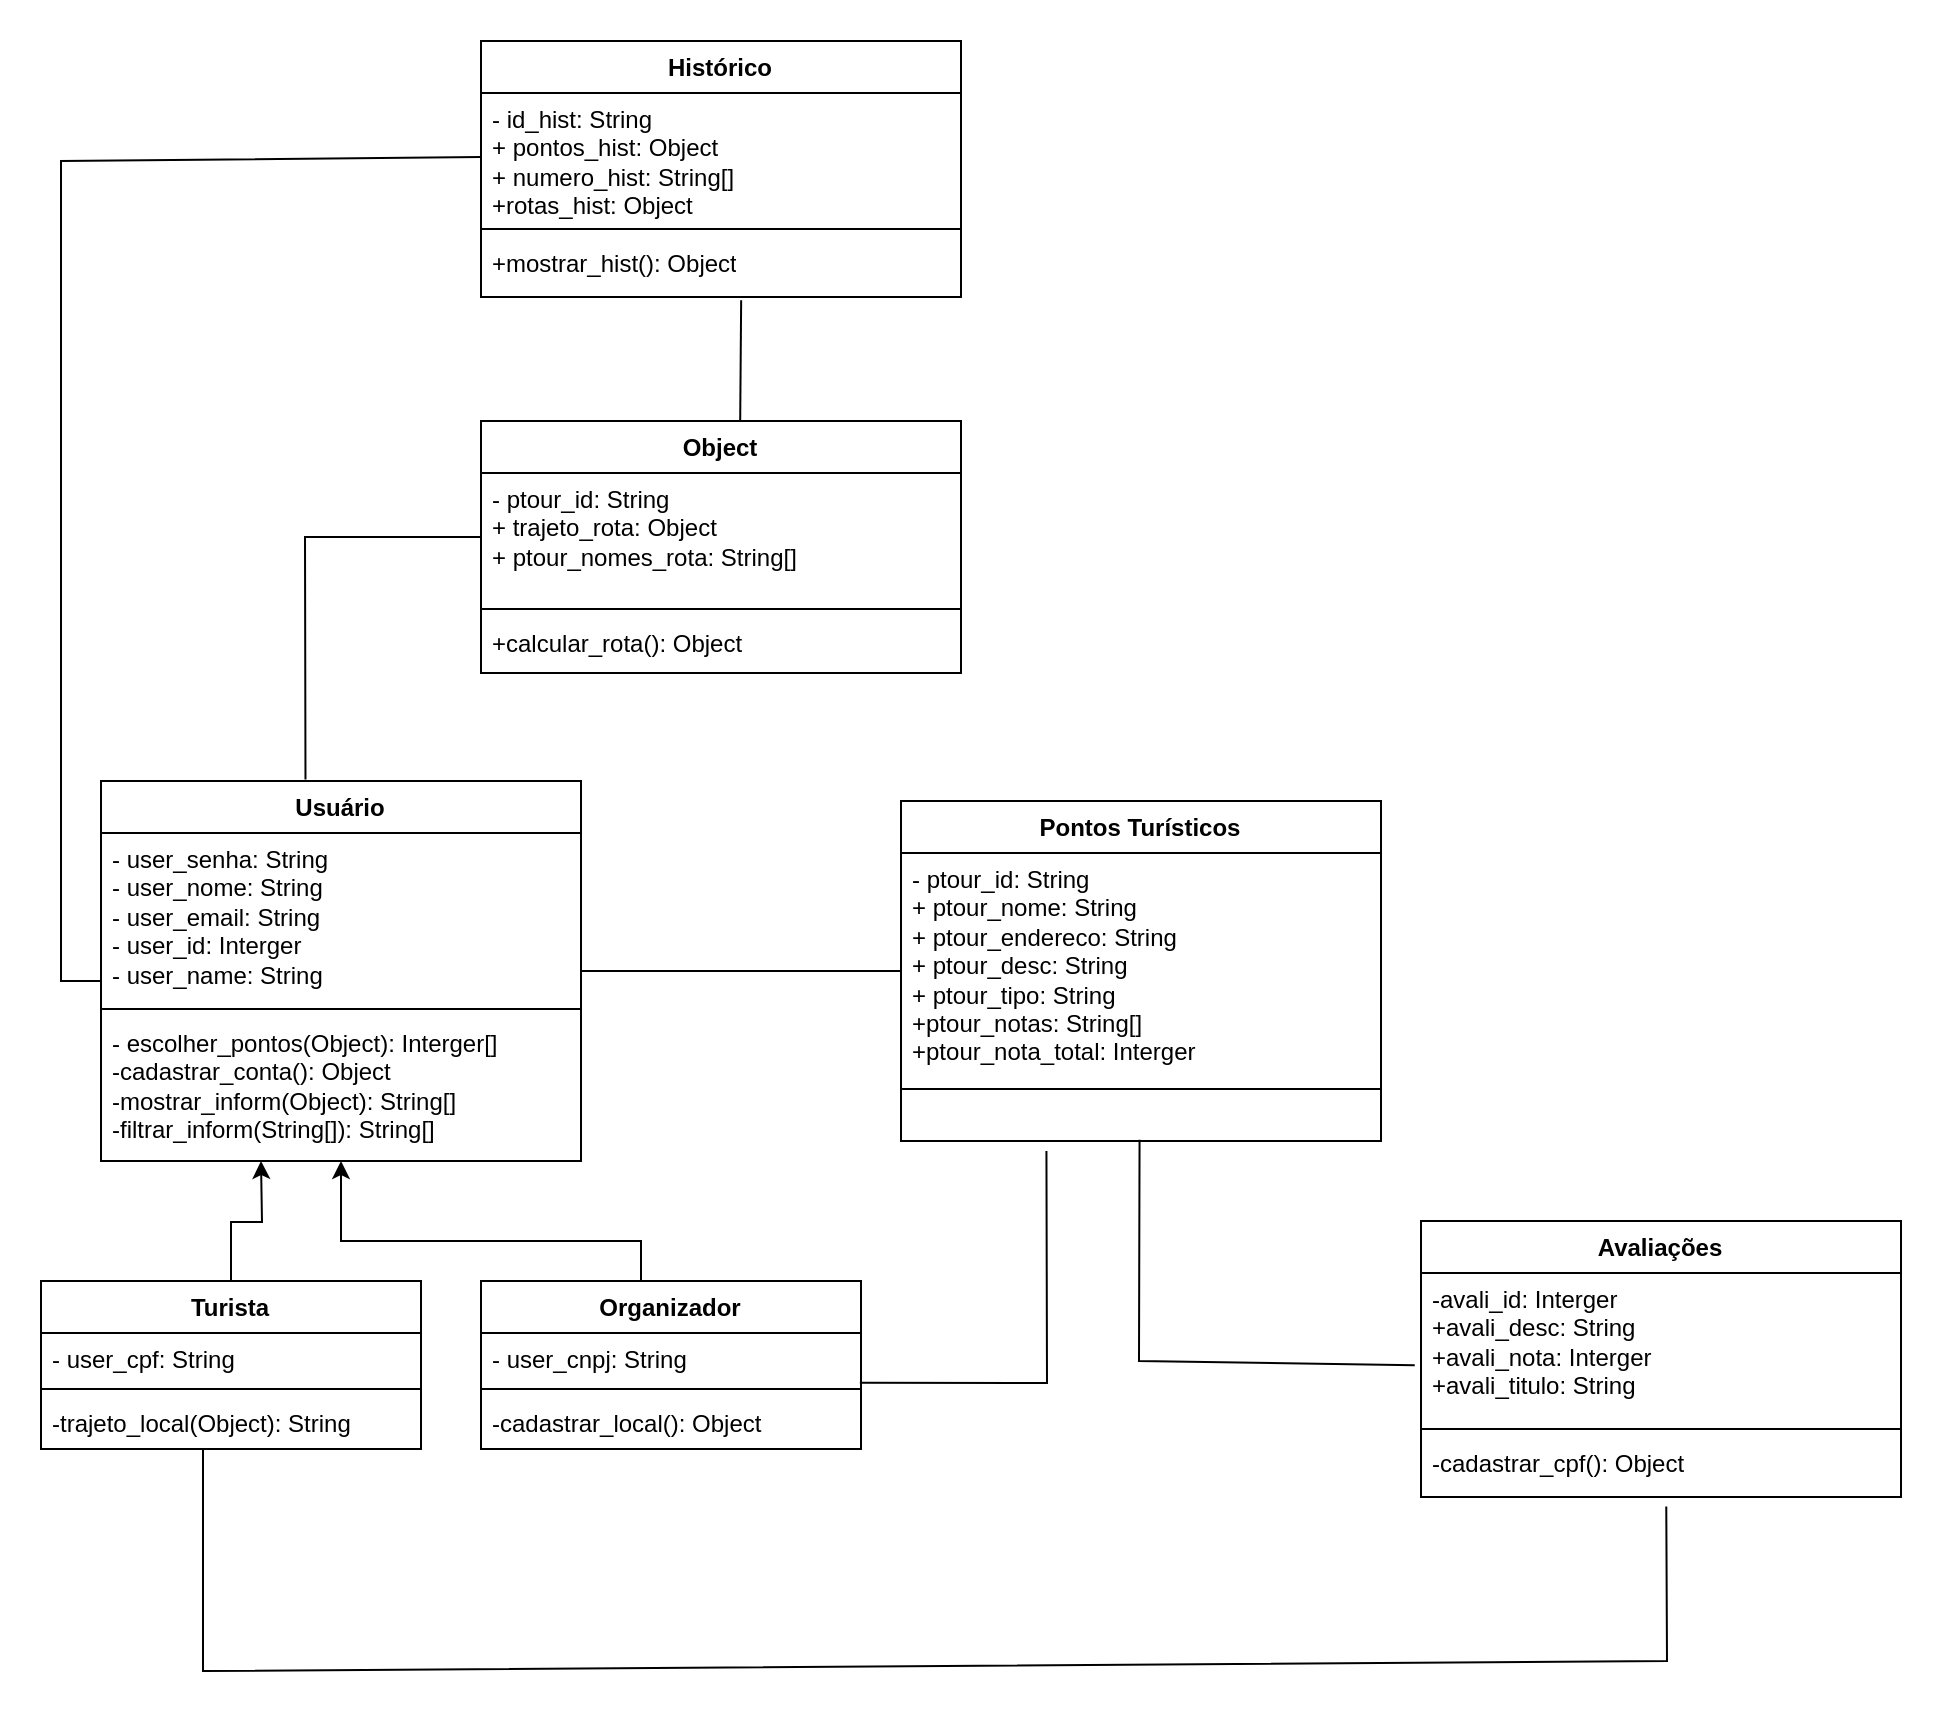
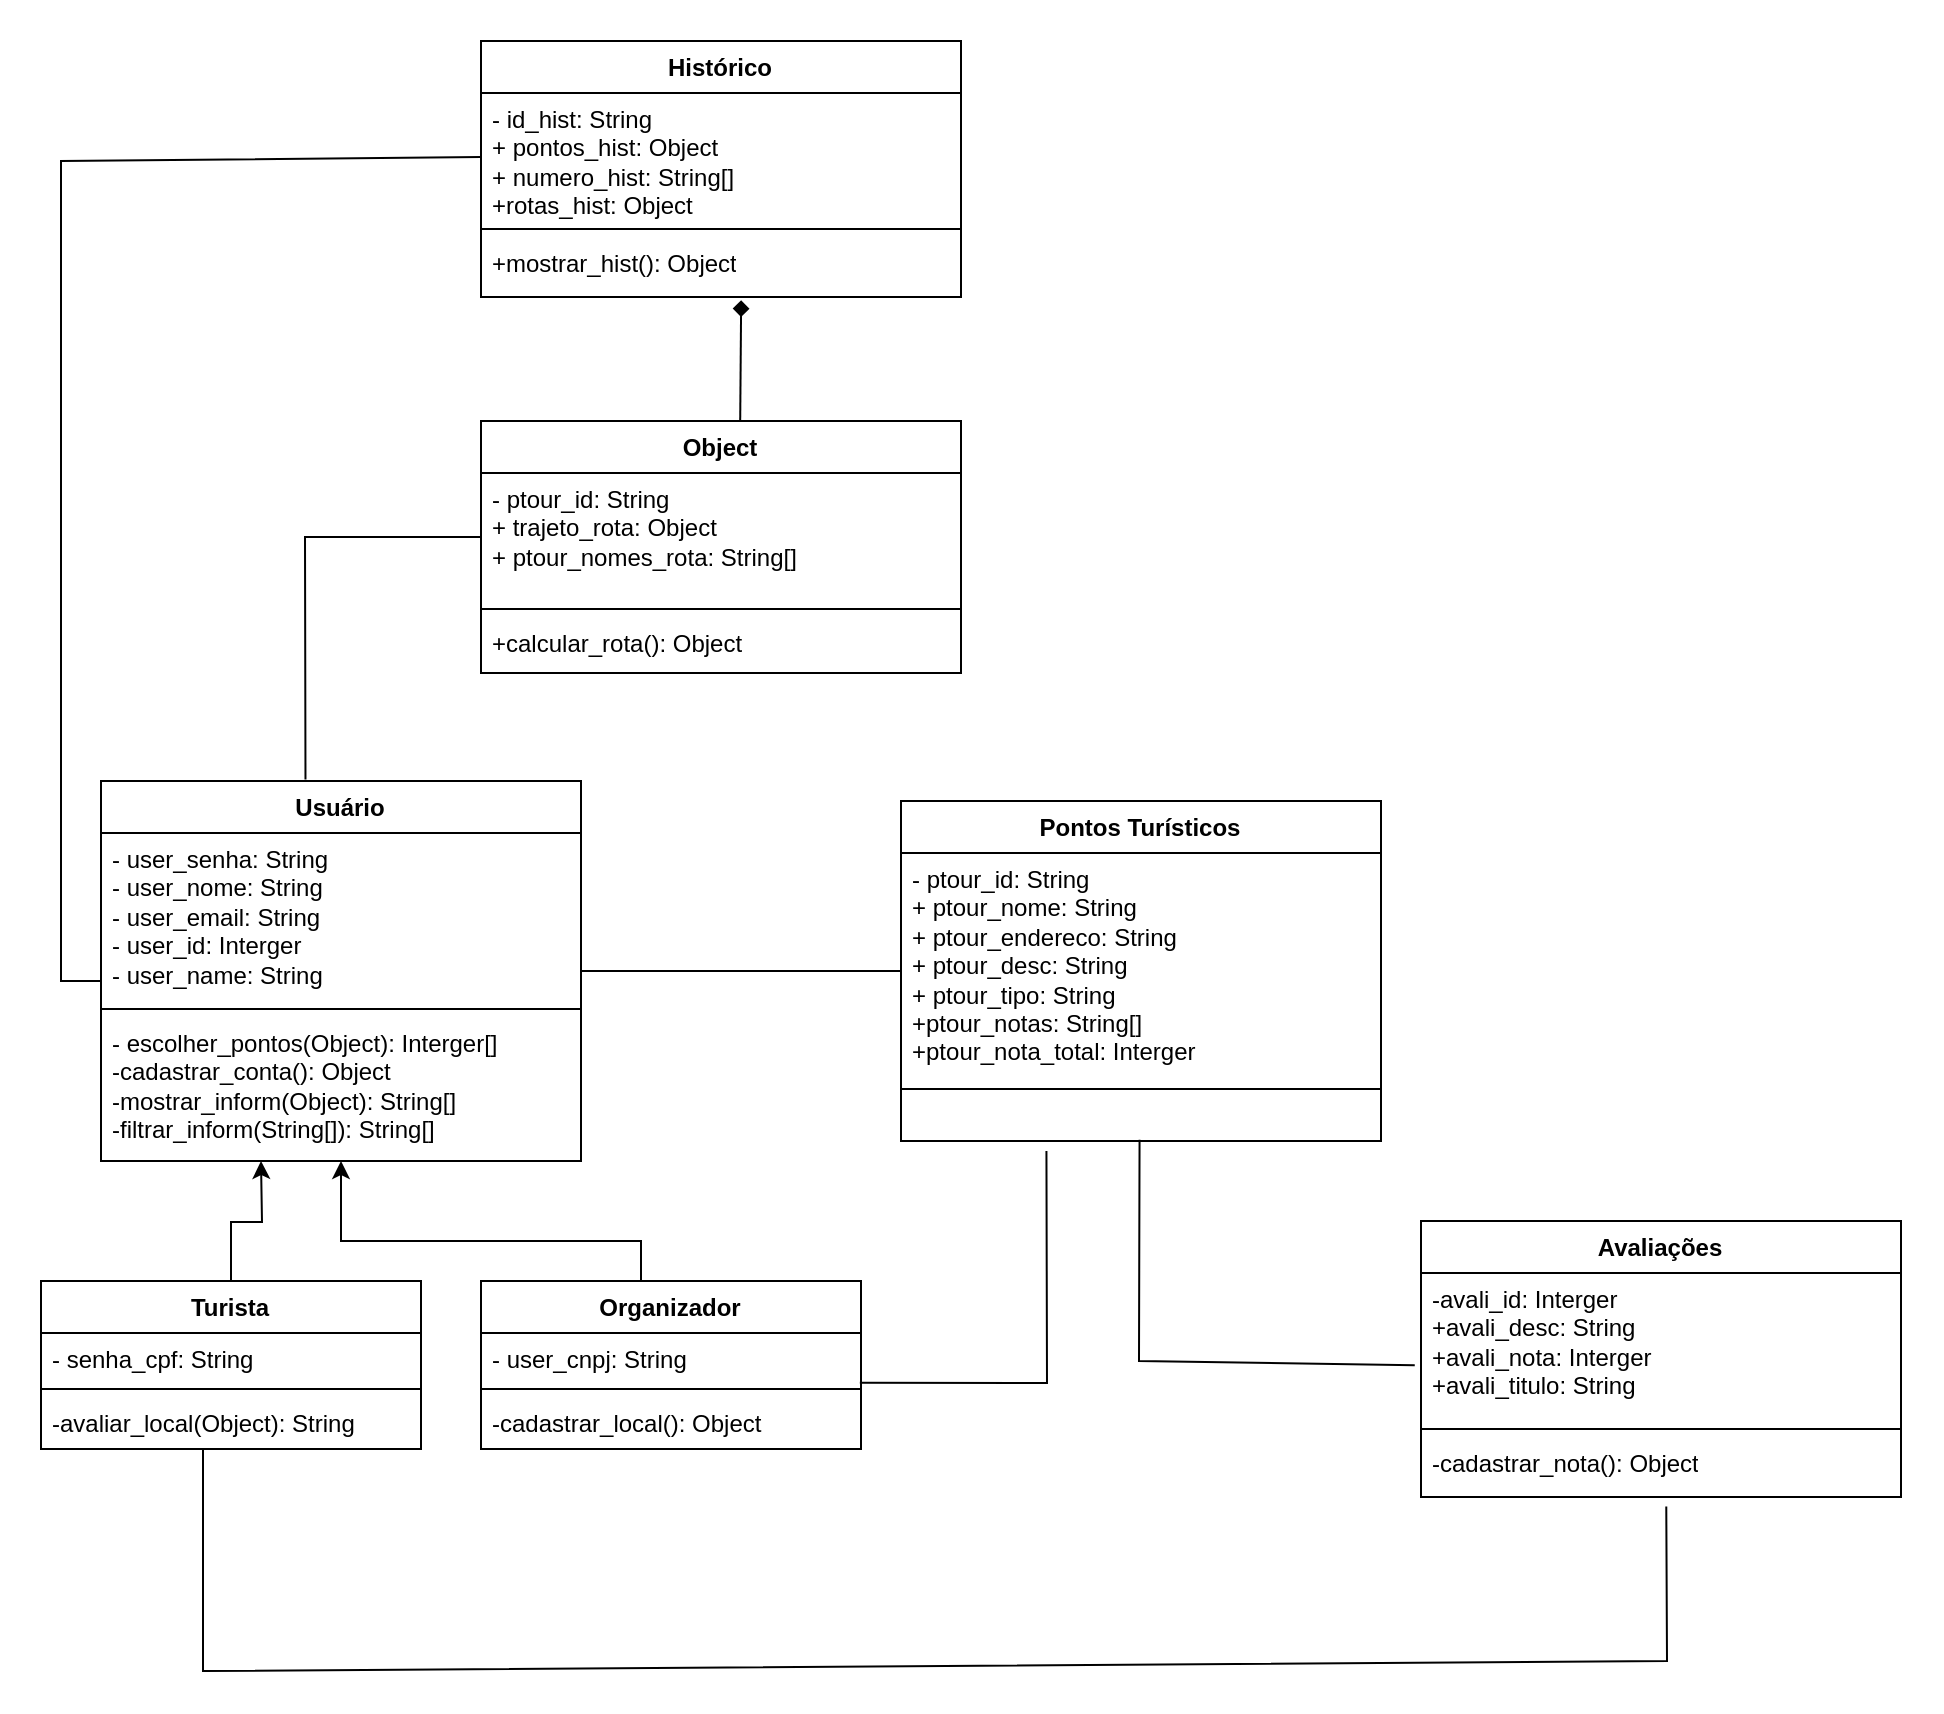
edge "+mostrar_hist(): Object" -- "Object": arrowhead none -> diamond
node "- user_cpf: String": label "- user_cpf: String" -> "- senha_cpf: String"
node "-trajeto_local(Object): String": label "-trajeto_local(Object): String" -> "-avaliar_local(Object): String"
node "-cadastrar_cpf(): Object": label "-cadastrar_cpf(): Object" -> "-cadastrar_nota(): Object"
